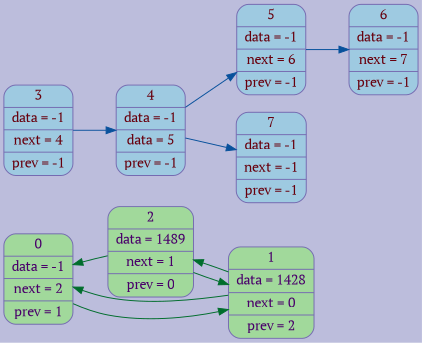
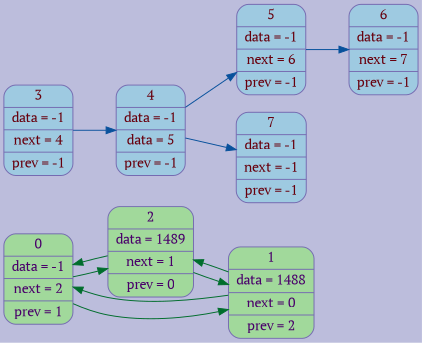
edge "0" -> "2": added
node "1": text "data = 1428" -> "data = 1488"
